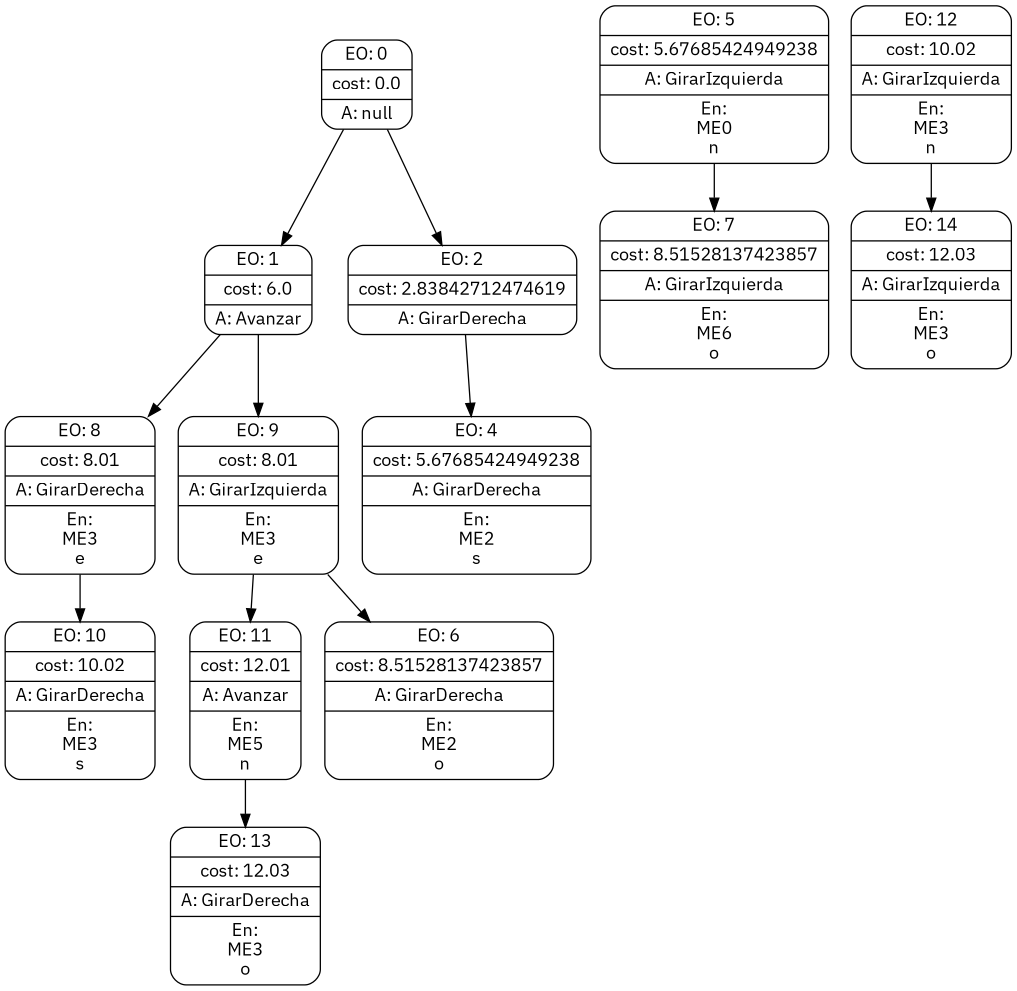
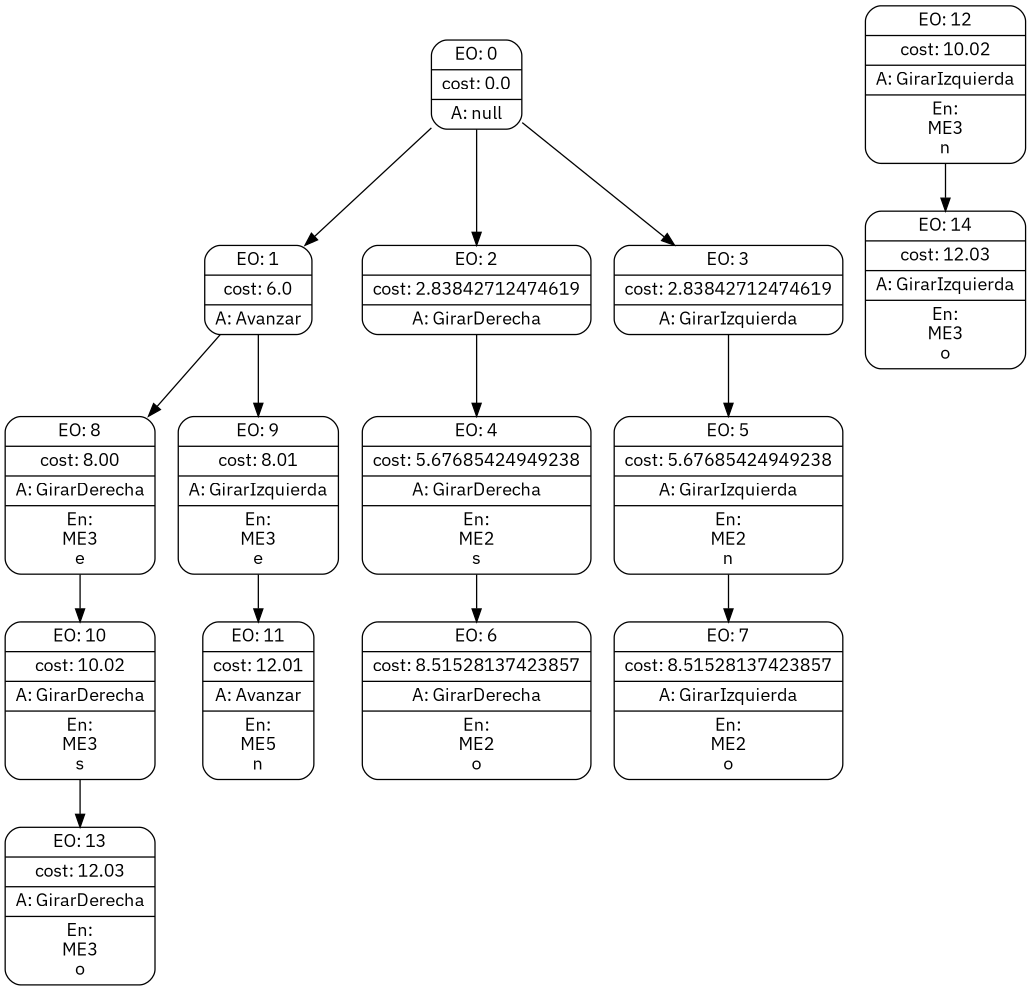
node "EO: 5": text "ME0" -> "ME2"
node "EO: 3": added
node "EO: 7": text "ME6" -> "ME2"
node "EO: 8": text "cost: 8.01" -> "cost: 8.00"
edge "EO: 9" -> "EO: 6": now "EO: 4" -> "EO: 6"
edge "EO: 11" -> "EO: 13": now "EO: 10" -> "EO: 13"
